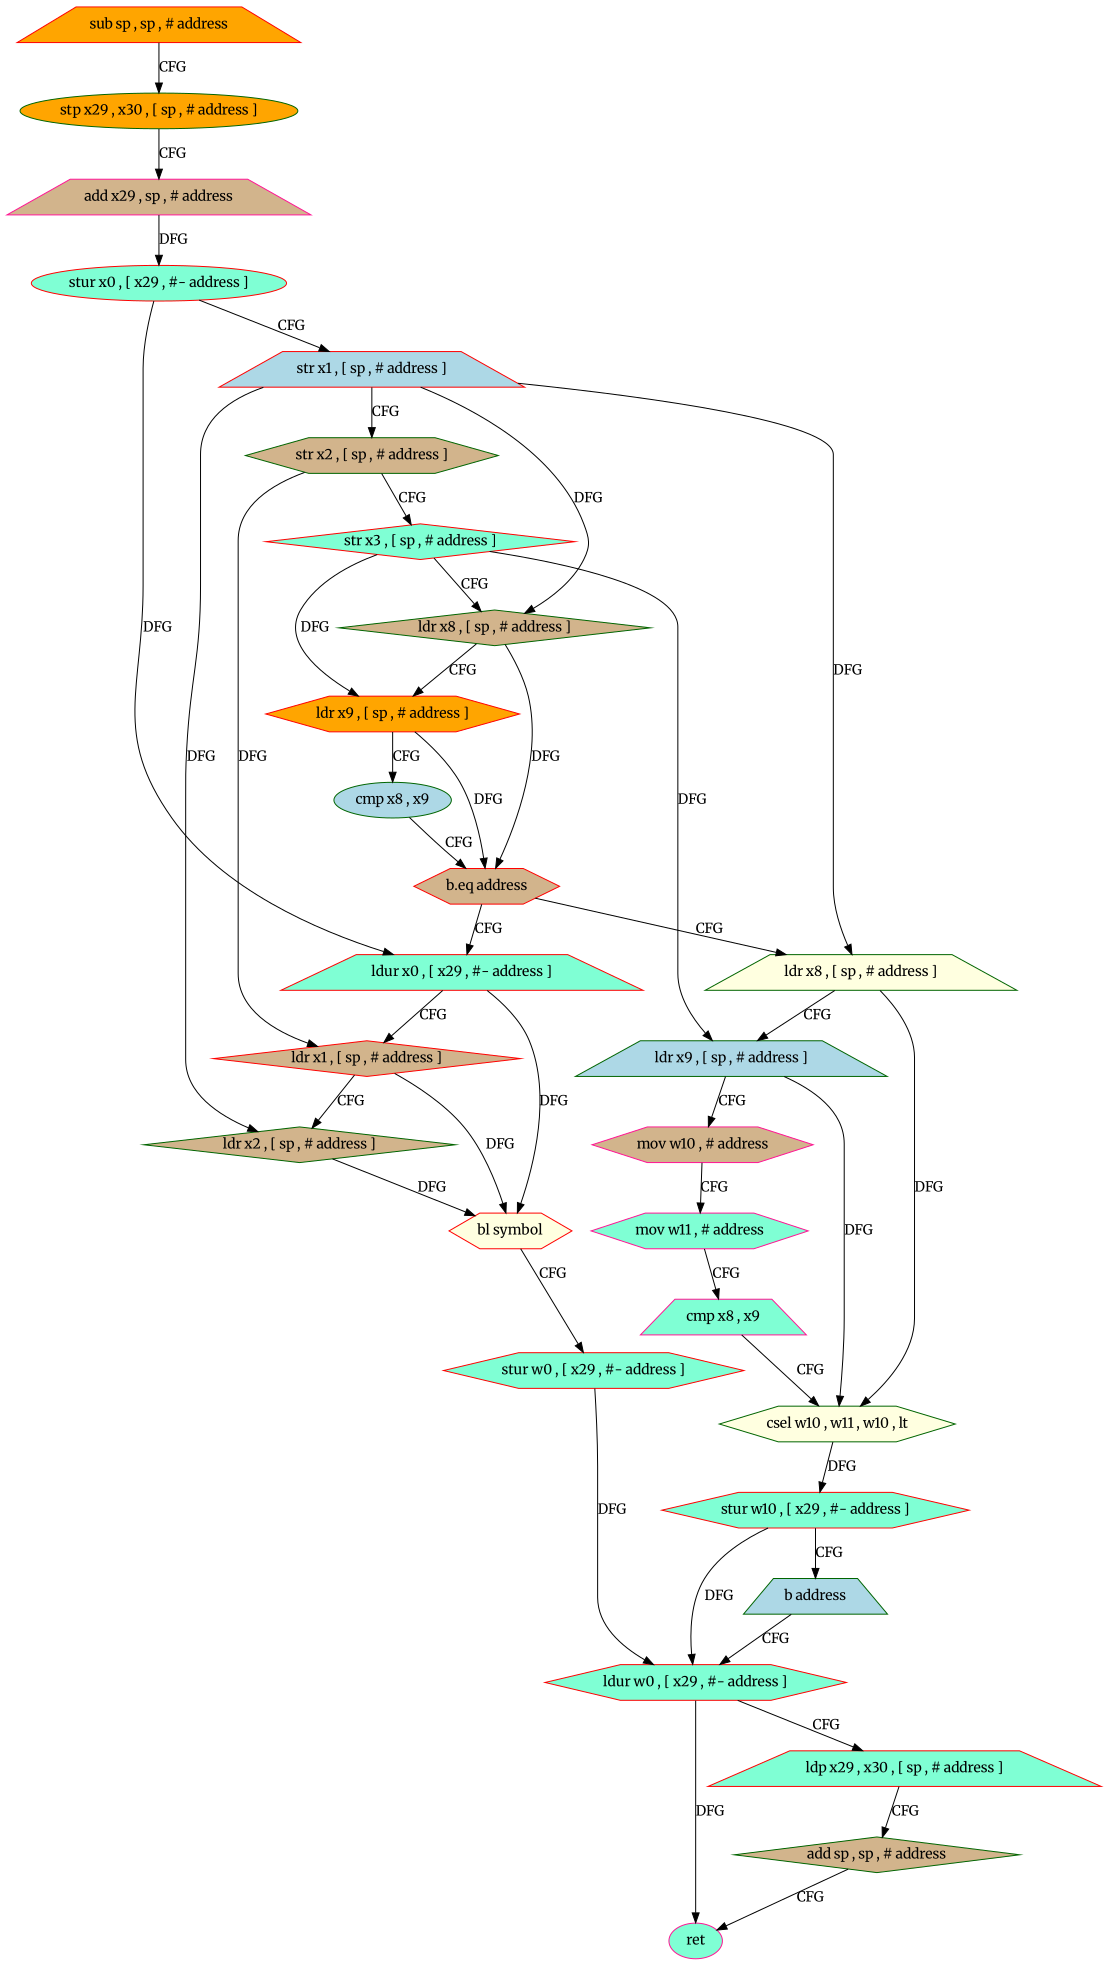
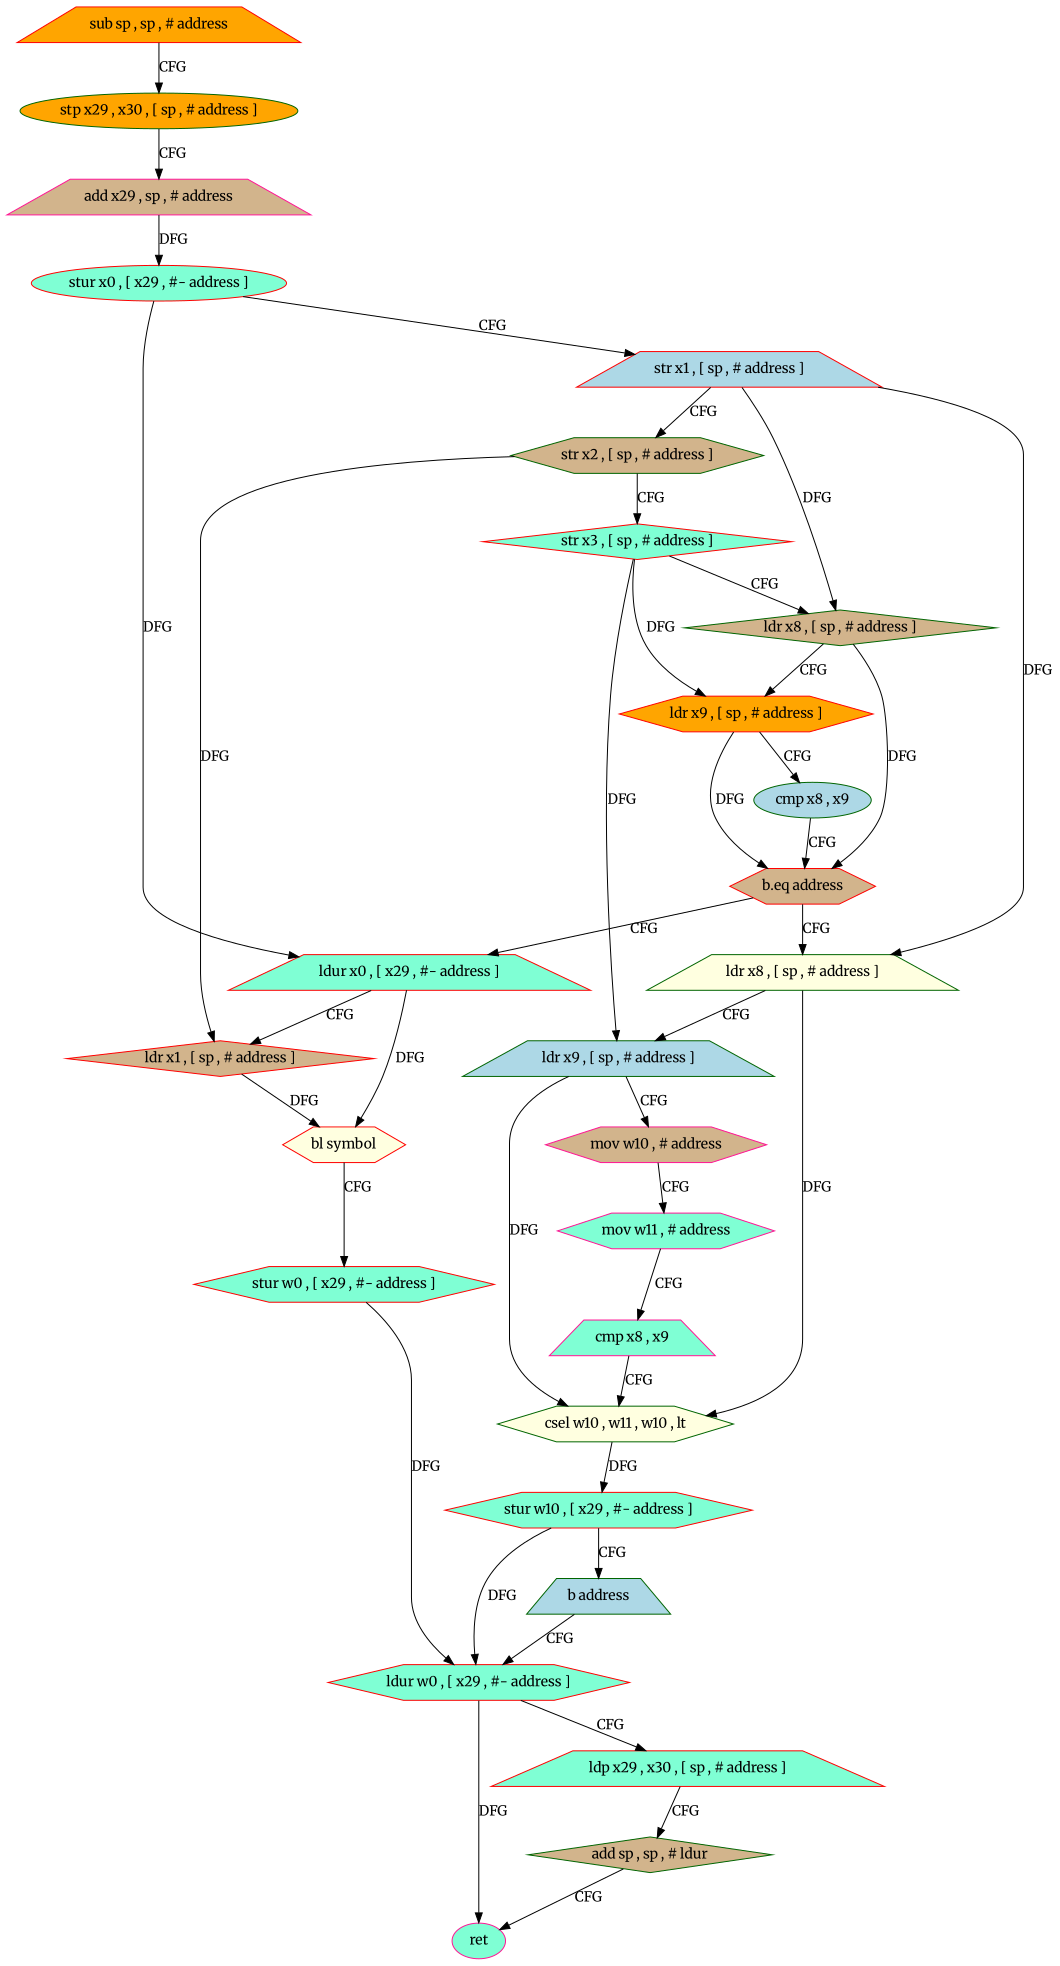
node "ldr x2 , [ sp , # address ]": removed
node "add sp , sp , # address": label "add sp , sp , # address" -> "add sp , sp , # ldur"
